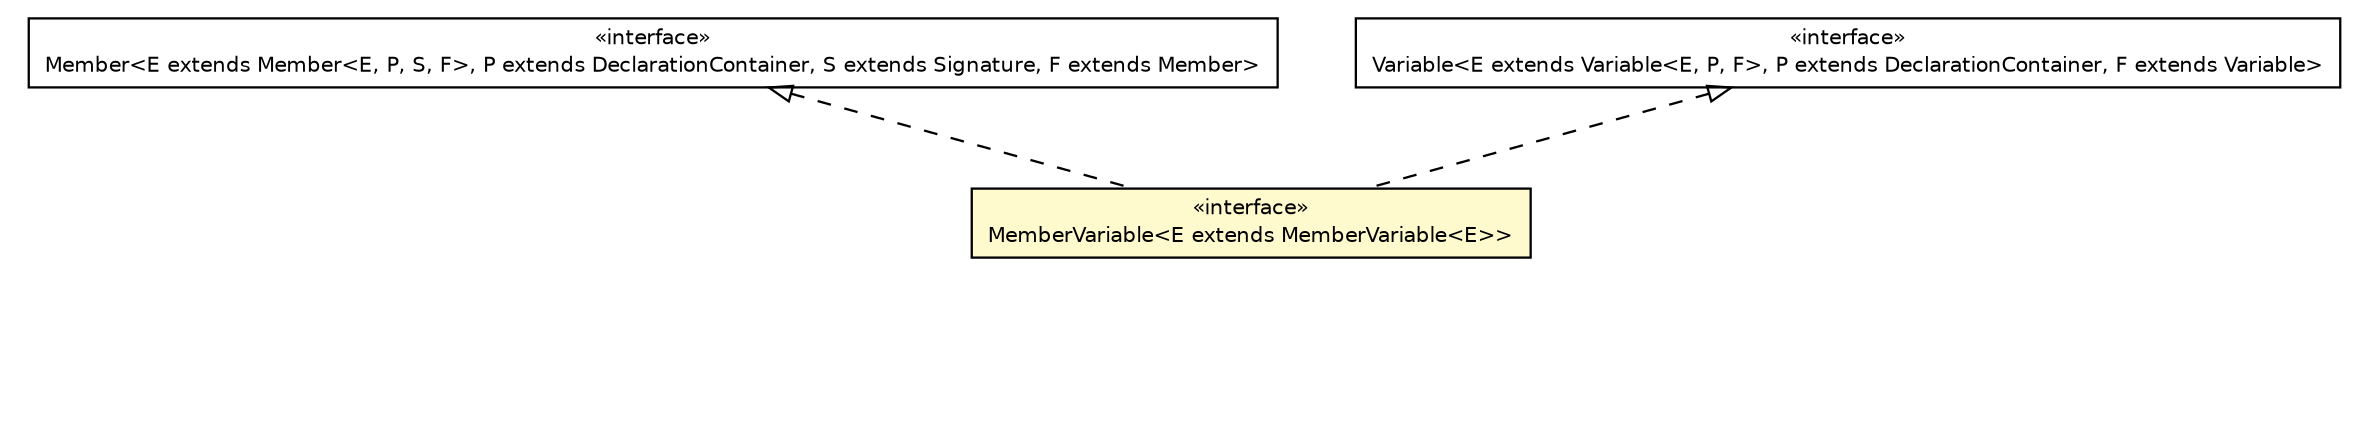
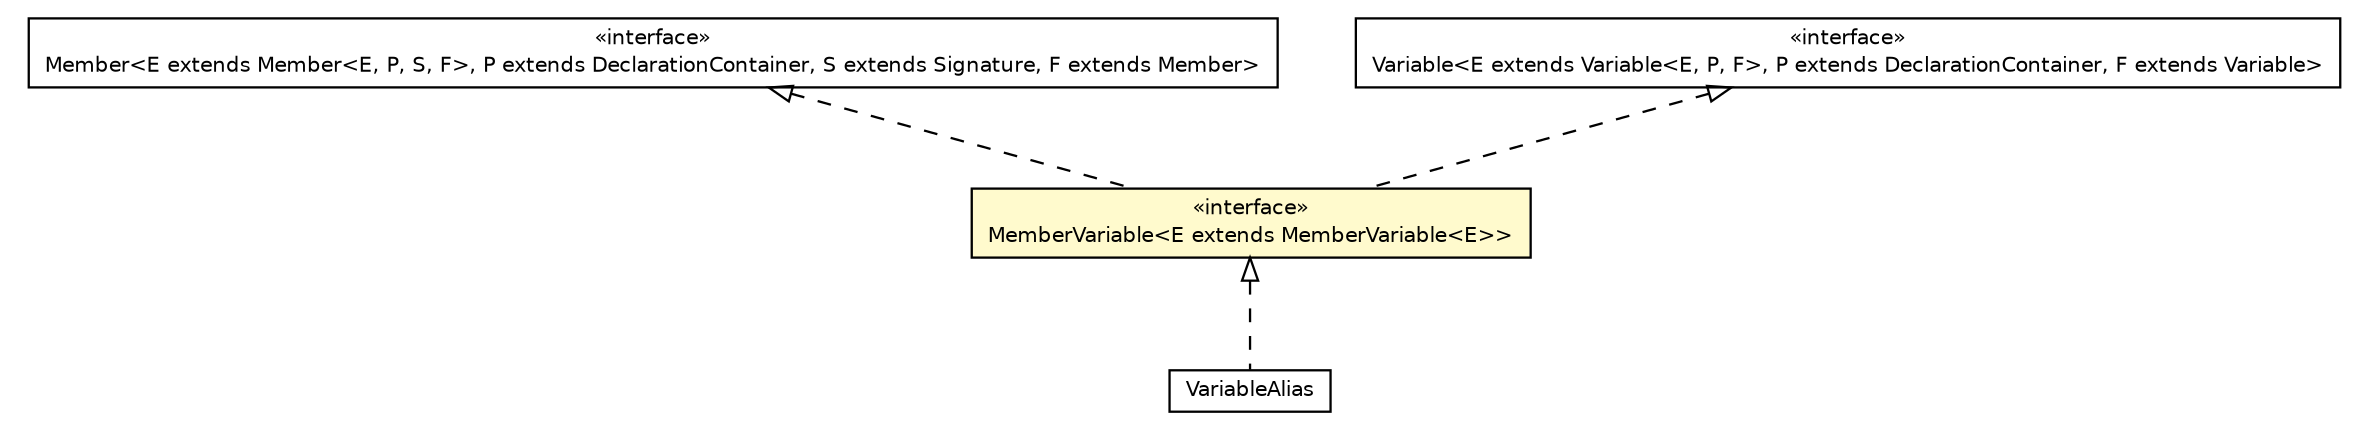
node "VariableAlias": added
